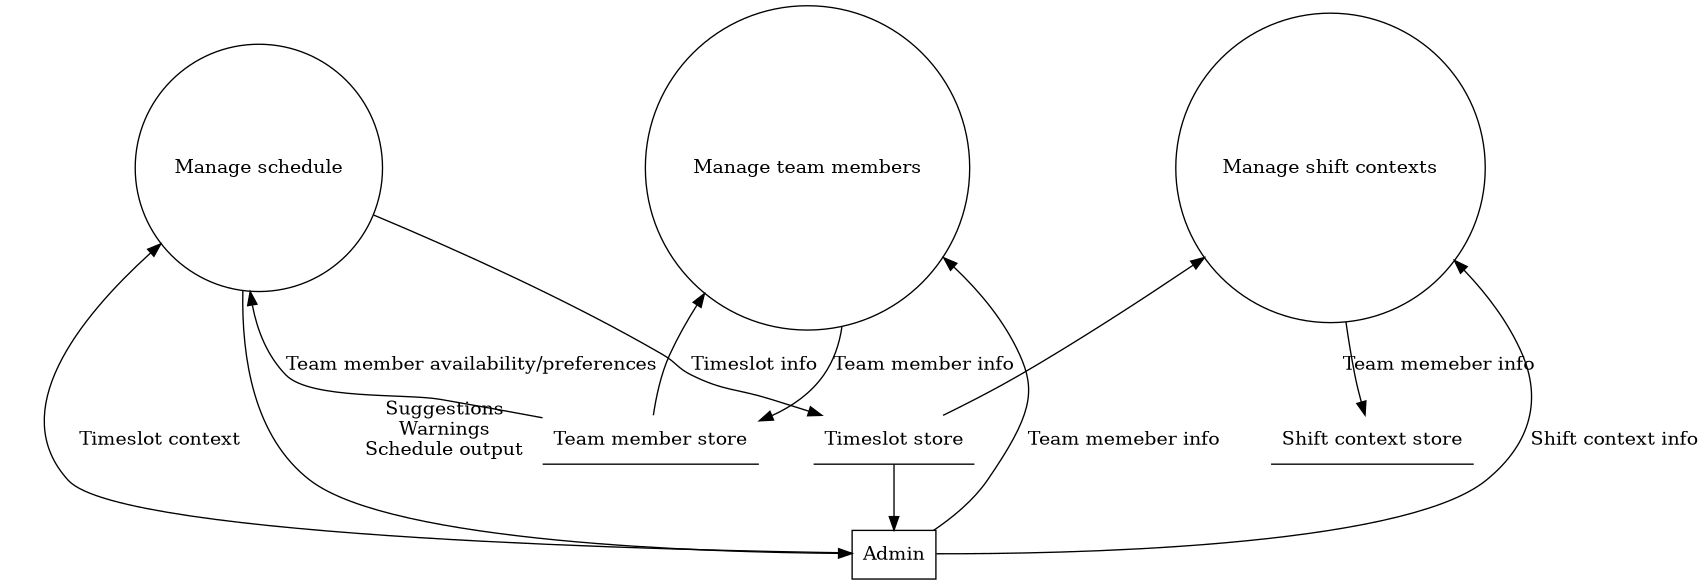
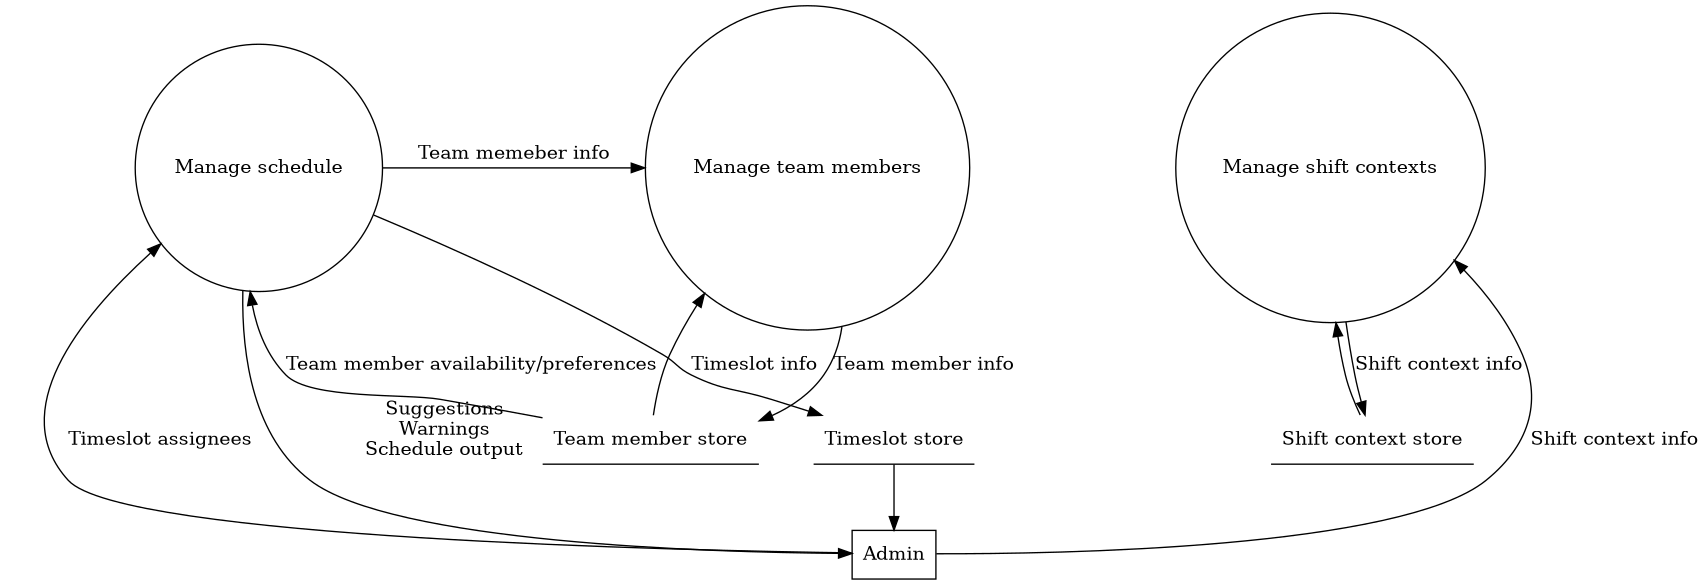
edge "Timeslot store" -> "Manage shift contexts": now "Shift context store" -> "Manage shift contexts"
edge "Manage shift contexts" -> "Shift context store": label "Team memeber info" -> "Shift context info"
edge "Admin" -> "Manage team members": now "Manage schedule" -> "Manage team members"
edge "Admin" -> "Manage schedule": label "Timeslot context" -> "Timeslot assignees"
